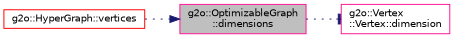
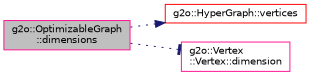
edge "g2o::HyperGraph::vertices" -> "g2o::OptimizableGraph ::dimensions": reversed
